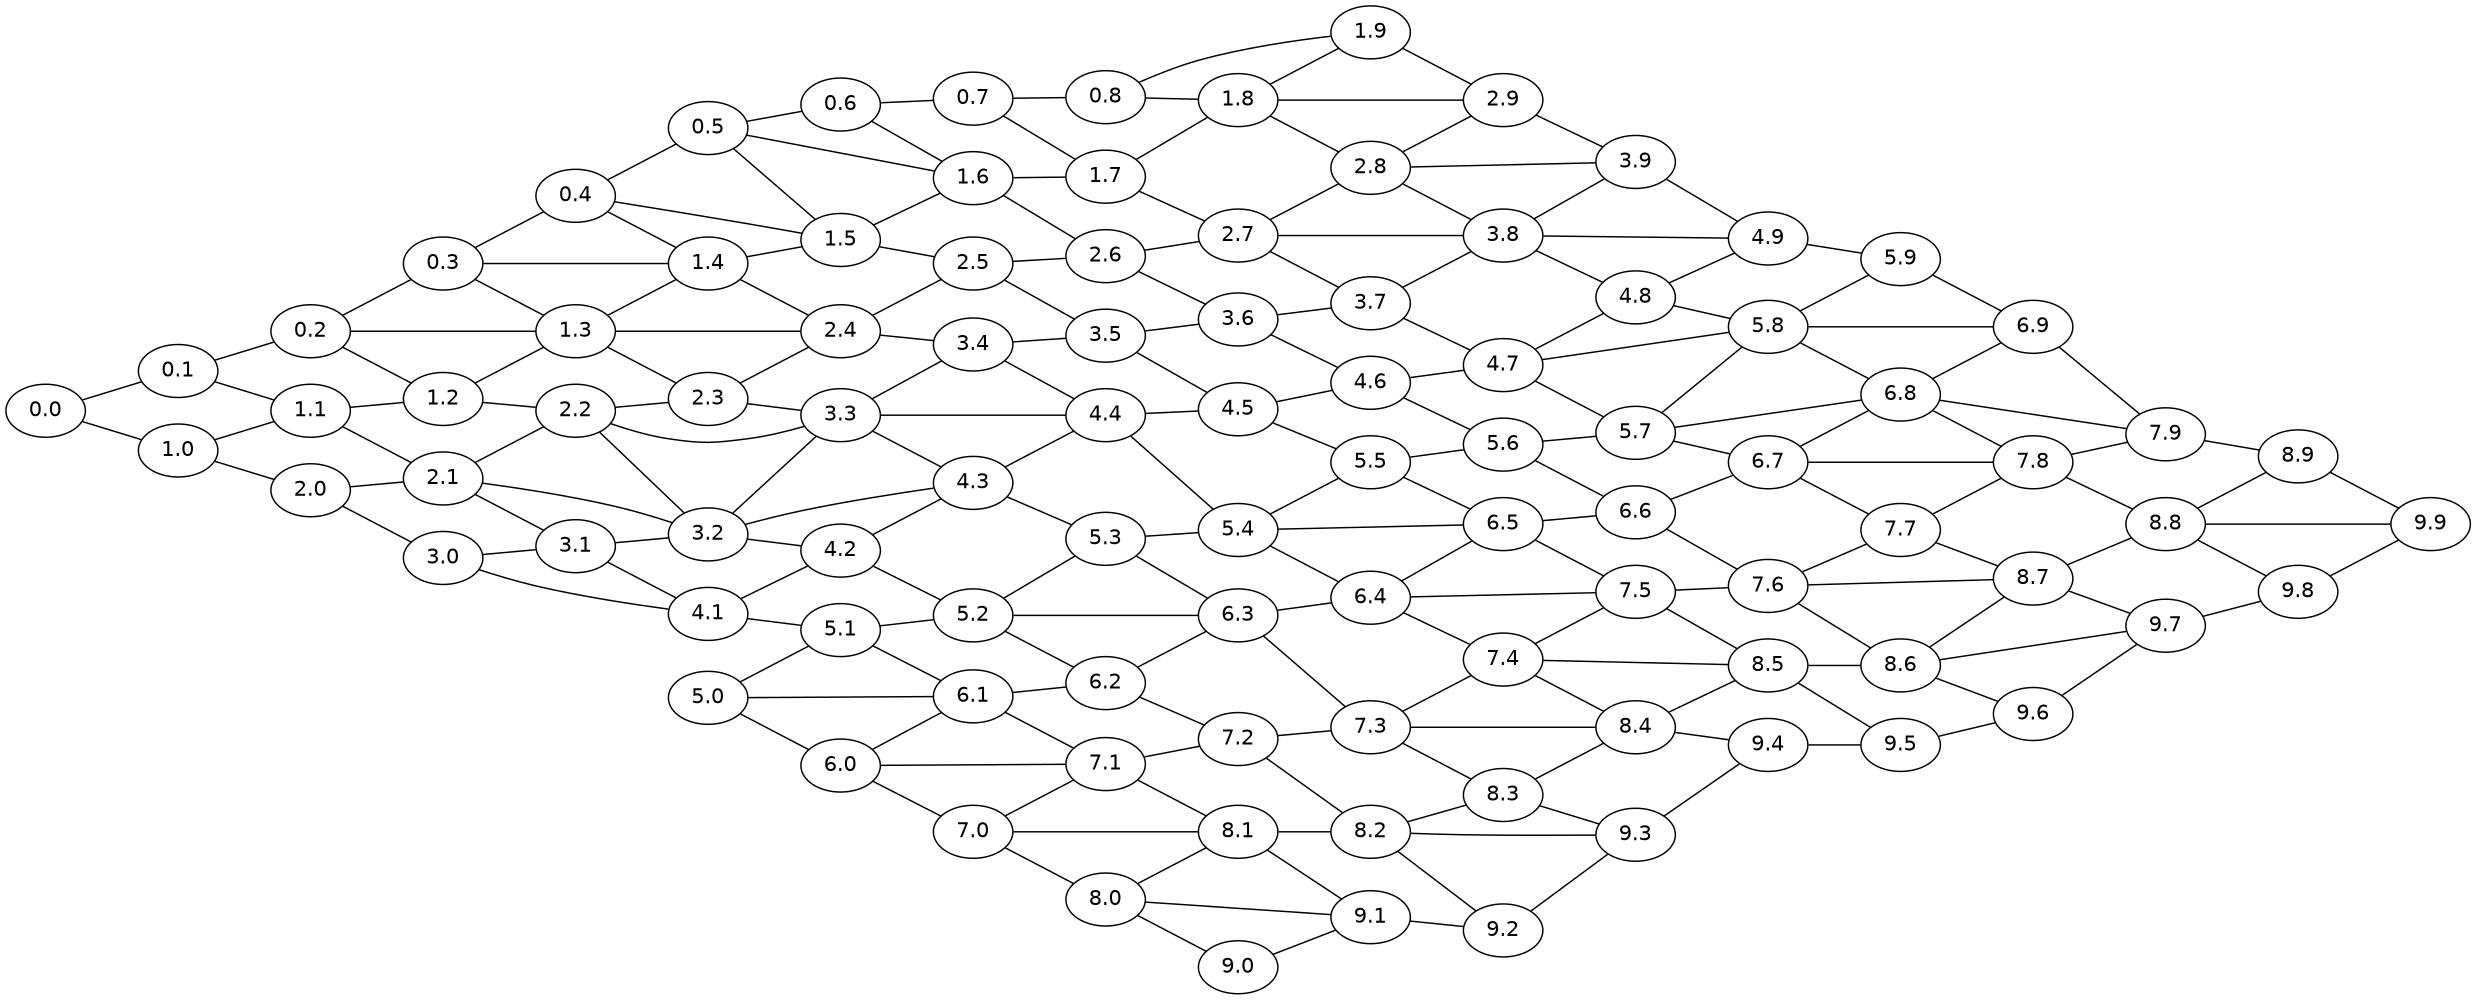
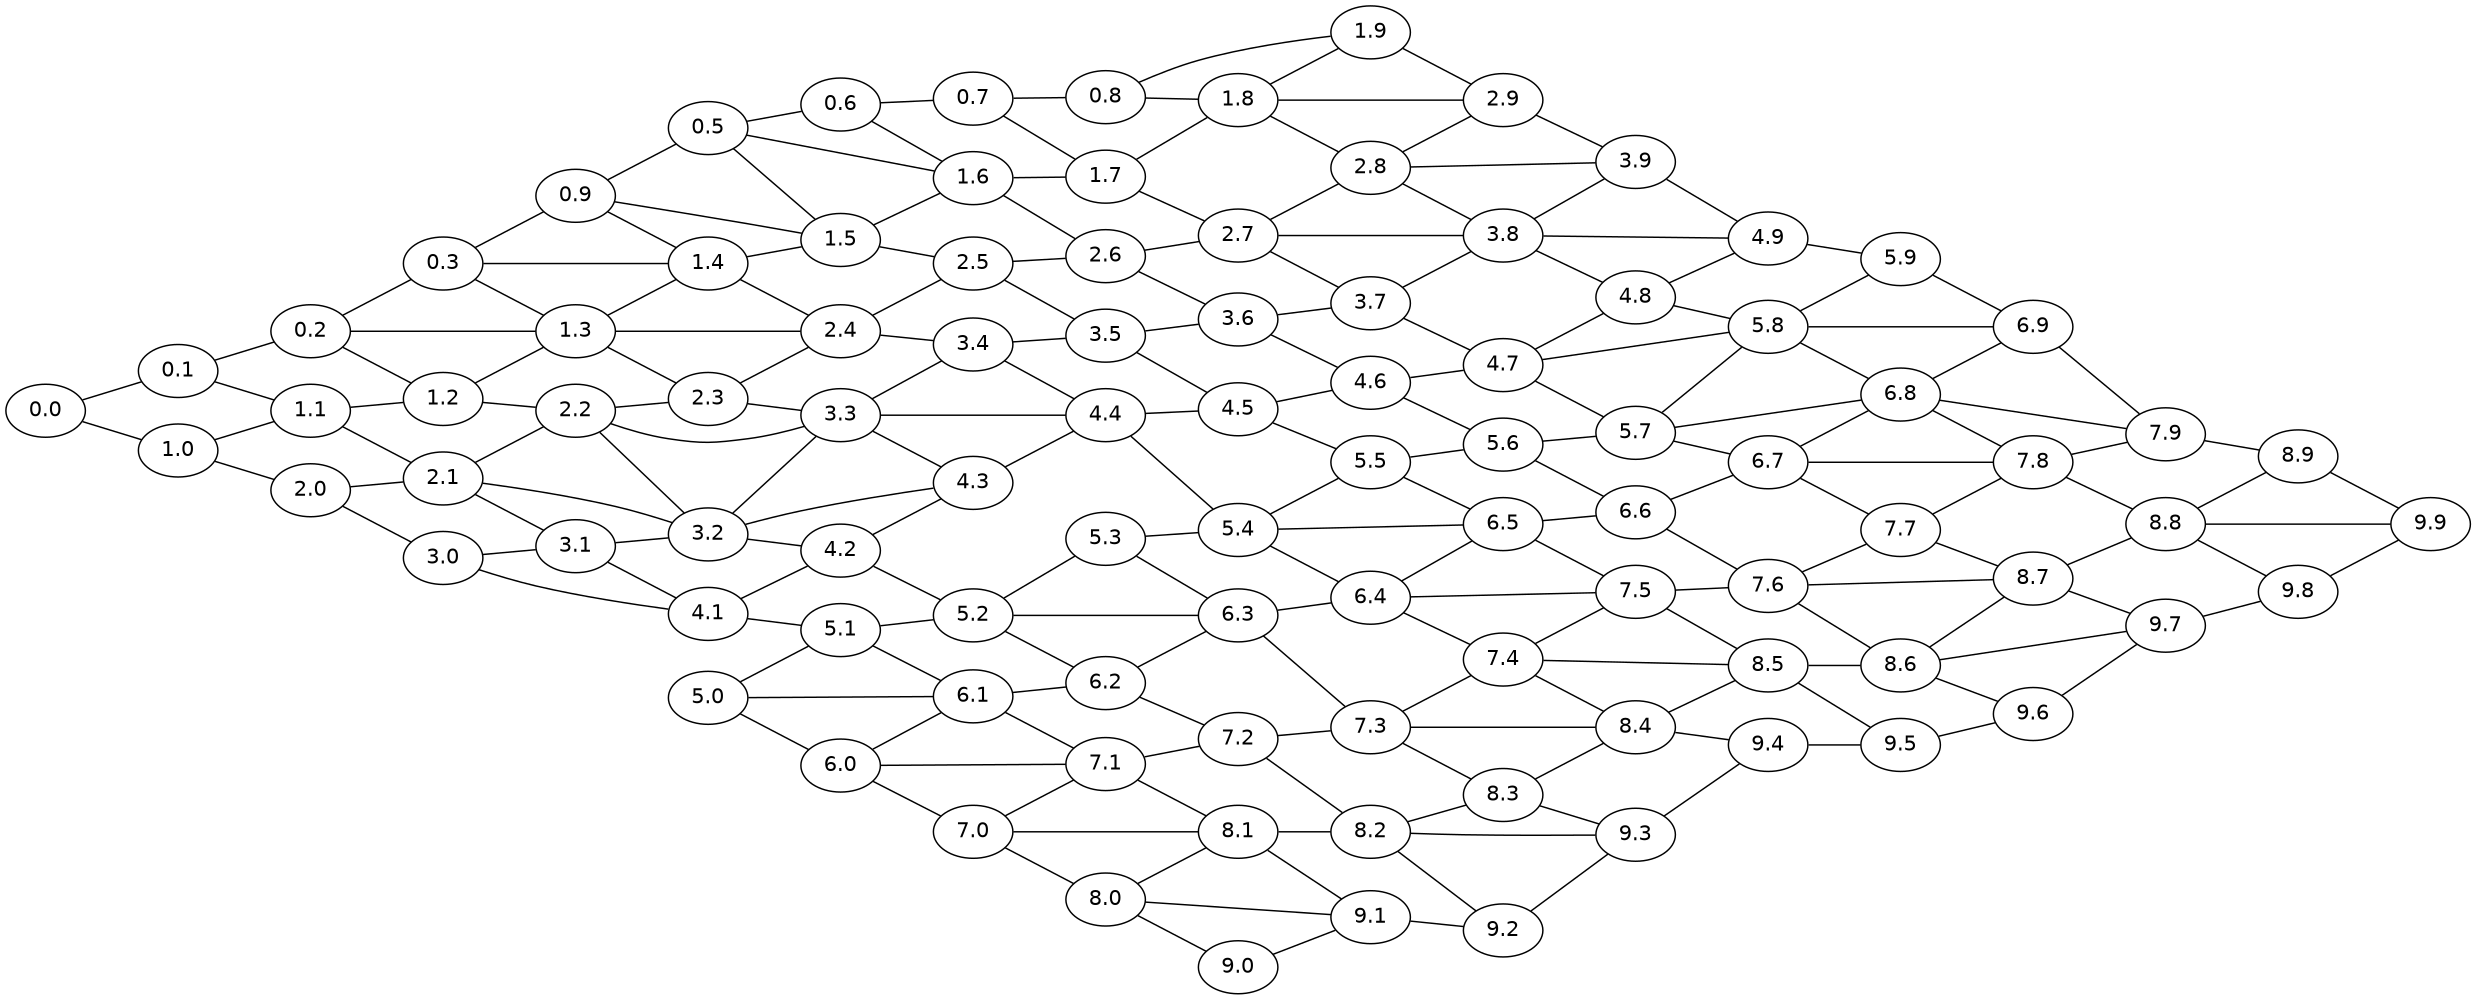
node "0.4": label "0.4" -> "0.9"
edge "4.3" -- "5.3": removed
